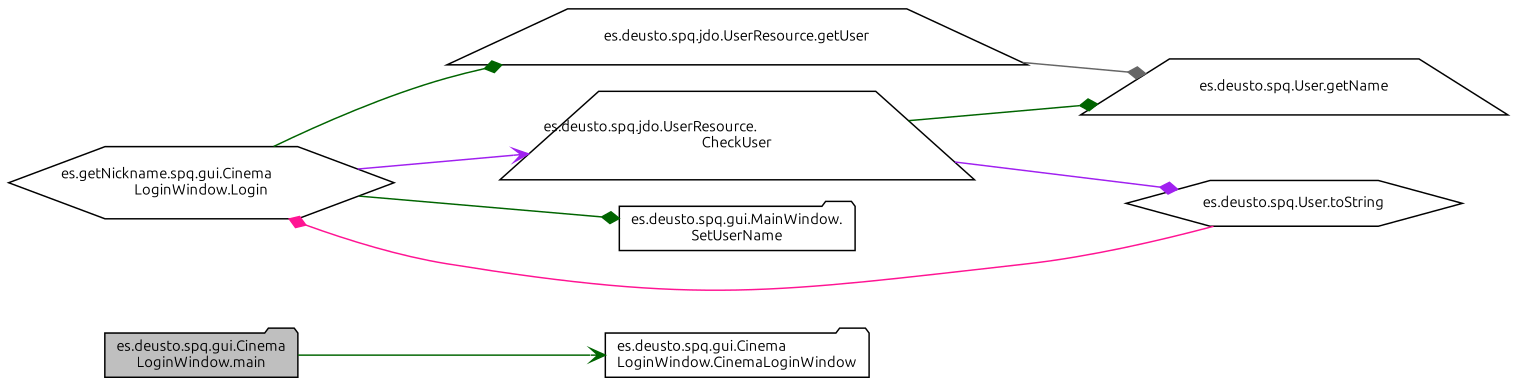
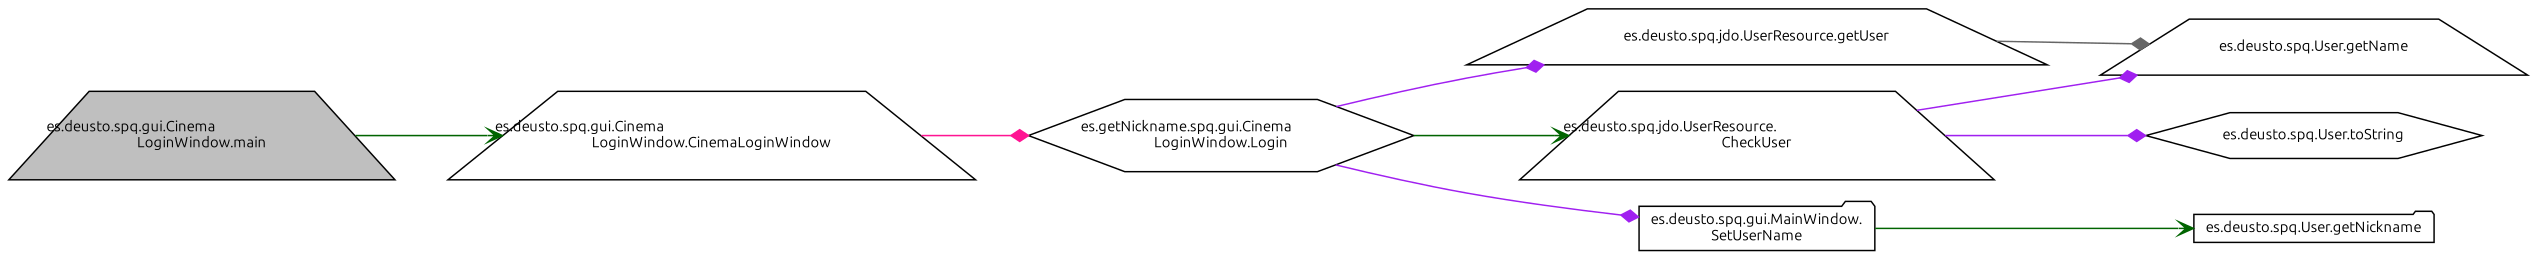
edge "es.getNickname.spq.gui.Cinema LoginWindow.Login" -> "es.deusto.spq.jdo.UserResource.getUser": color darkgreen -> purple
edge "es.deusto.spq.jdo.UserResource. CheckUser" -> "es.deusto.spq.User.getName": color darkgreen -> purple
edge "es.getNickname.spq.gui.Cinema LoginWindow.Login" -> "es.deusto.spq.jdo.UserResource. CheckUser": color purple -> darkgreen
edge "es.getNickname.spq.gui.Cinema LoginWindow.Login" -> "es.deusto.spq.gui.MainWindow. SetUserName": color darkgreen -> purple
node "es.deusto.spq.User.getNickname": added
edge "es.deusto.spq.User.toString" -> "es.getNickname.spq.gui.Cinema LoginWindow.Login": now "es.deusto.spq.gui.Cinema LoginWindow.CinemaLoginWindow" -> "es.getNickname.spq.gui.Cinema LoginWindow.Login"
node "es.deusto.spq.gui.Cinema LoginWindow.main": shape folder -> trapezium
node "es.deusto.spq.gui.Cinema LoginWindow.CinemaLoginWindow": shape folder -> trapezium
